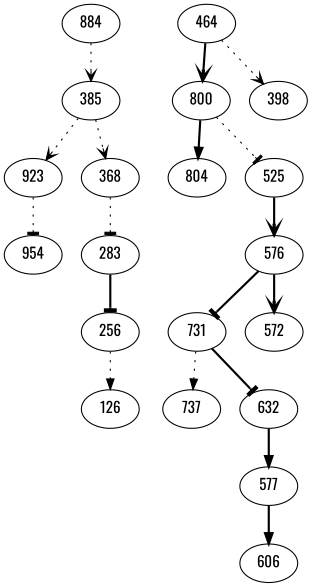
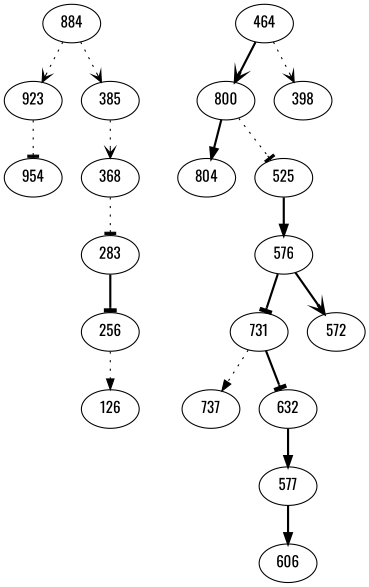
edge "385" -> "923": now "884" -> "923"
edge "525" -> "576": arrowhead vee -> normal
